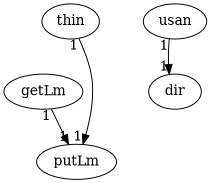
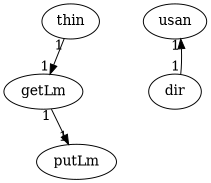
edge "usan" -> "dir": reversed
edge "thin" -> "putLm": now "thin" -> "getLm"
